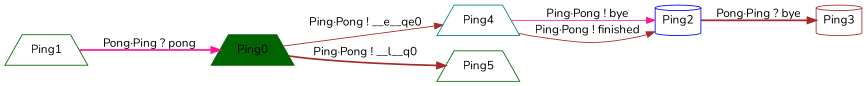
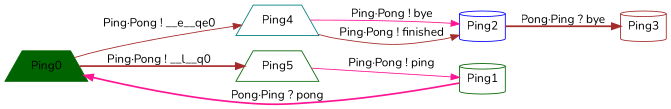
node "Ping1": shape trapezium -> cylinder
edge "Ping5" -> "Ping1": added, label "Ping·Pong ! ping"
